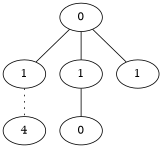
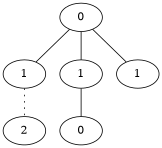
node "4": label "4" -> "2"
